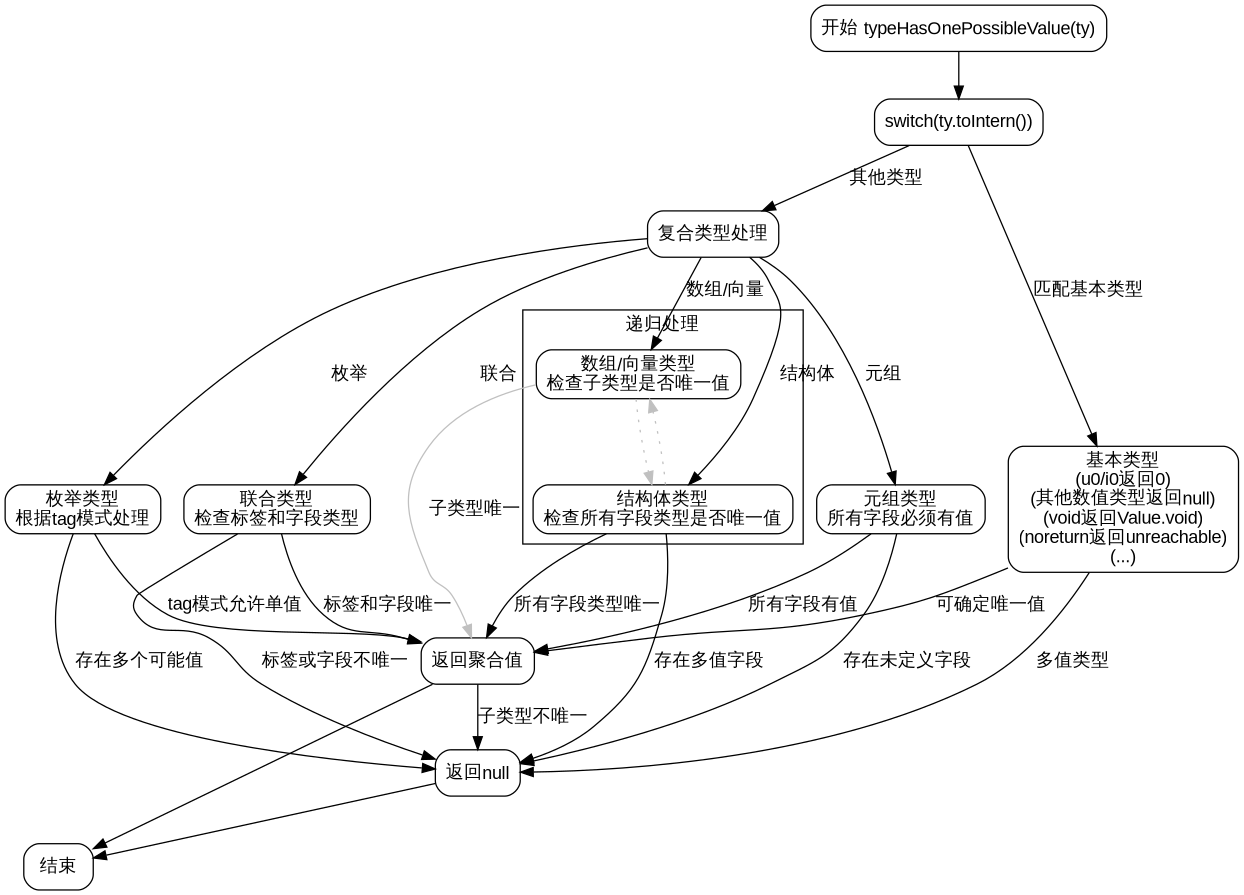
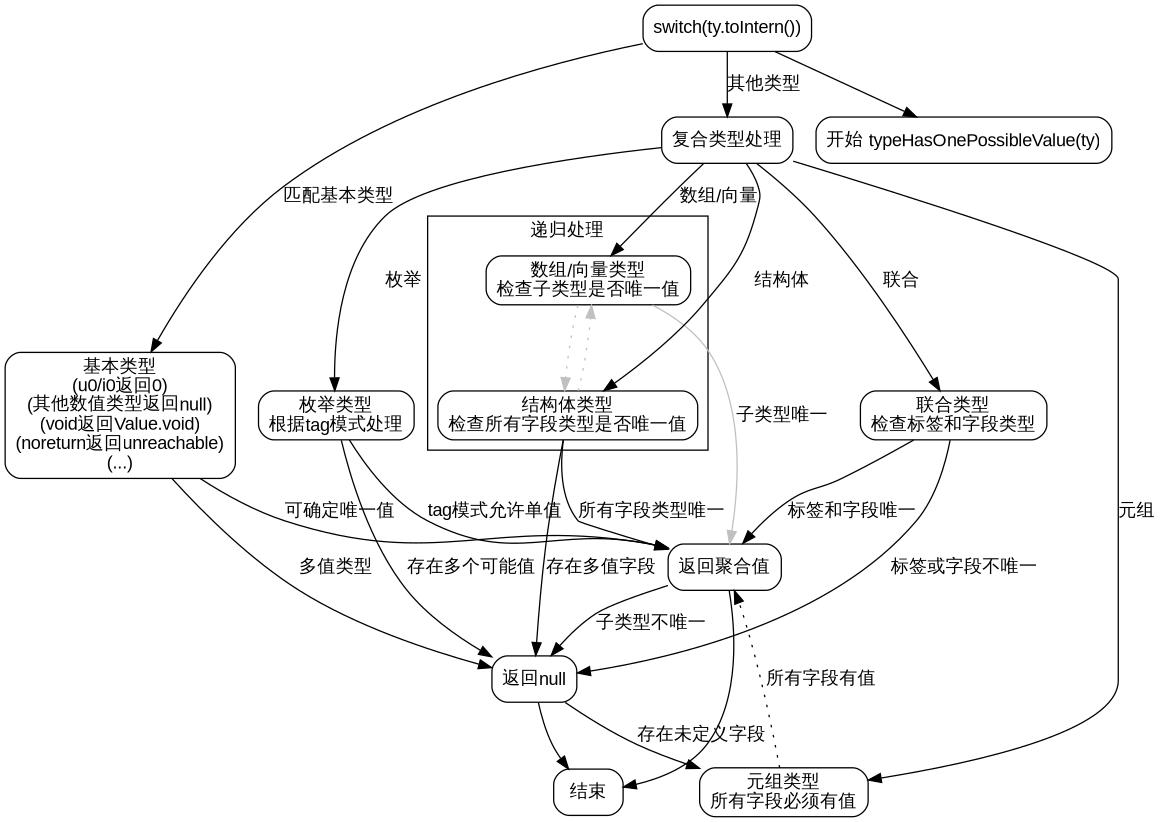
edge "开始 typeHasOnePossibleValue(ty)" -> "switch(ty.toIntern())": reversed
edge "元组类型 所有字段必须有值" -> "返回聚合值": style solid -> dotted
edge "元组类型 所有字段必须有值" -> "返回null": reversed
